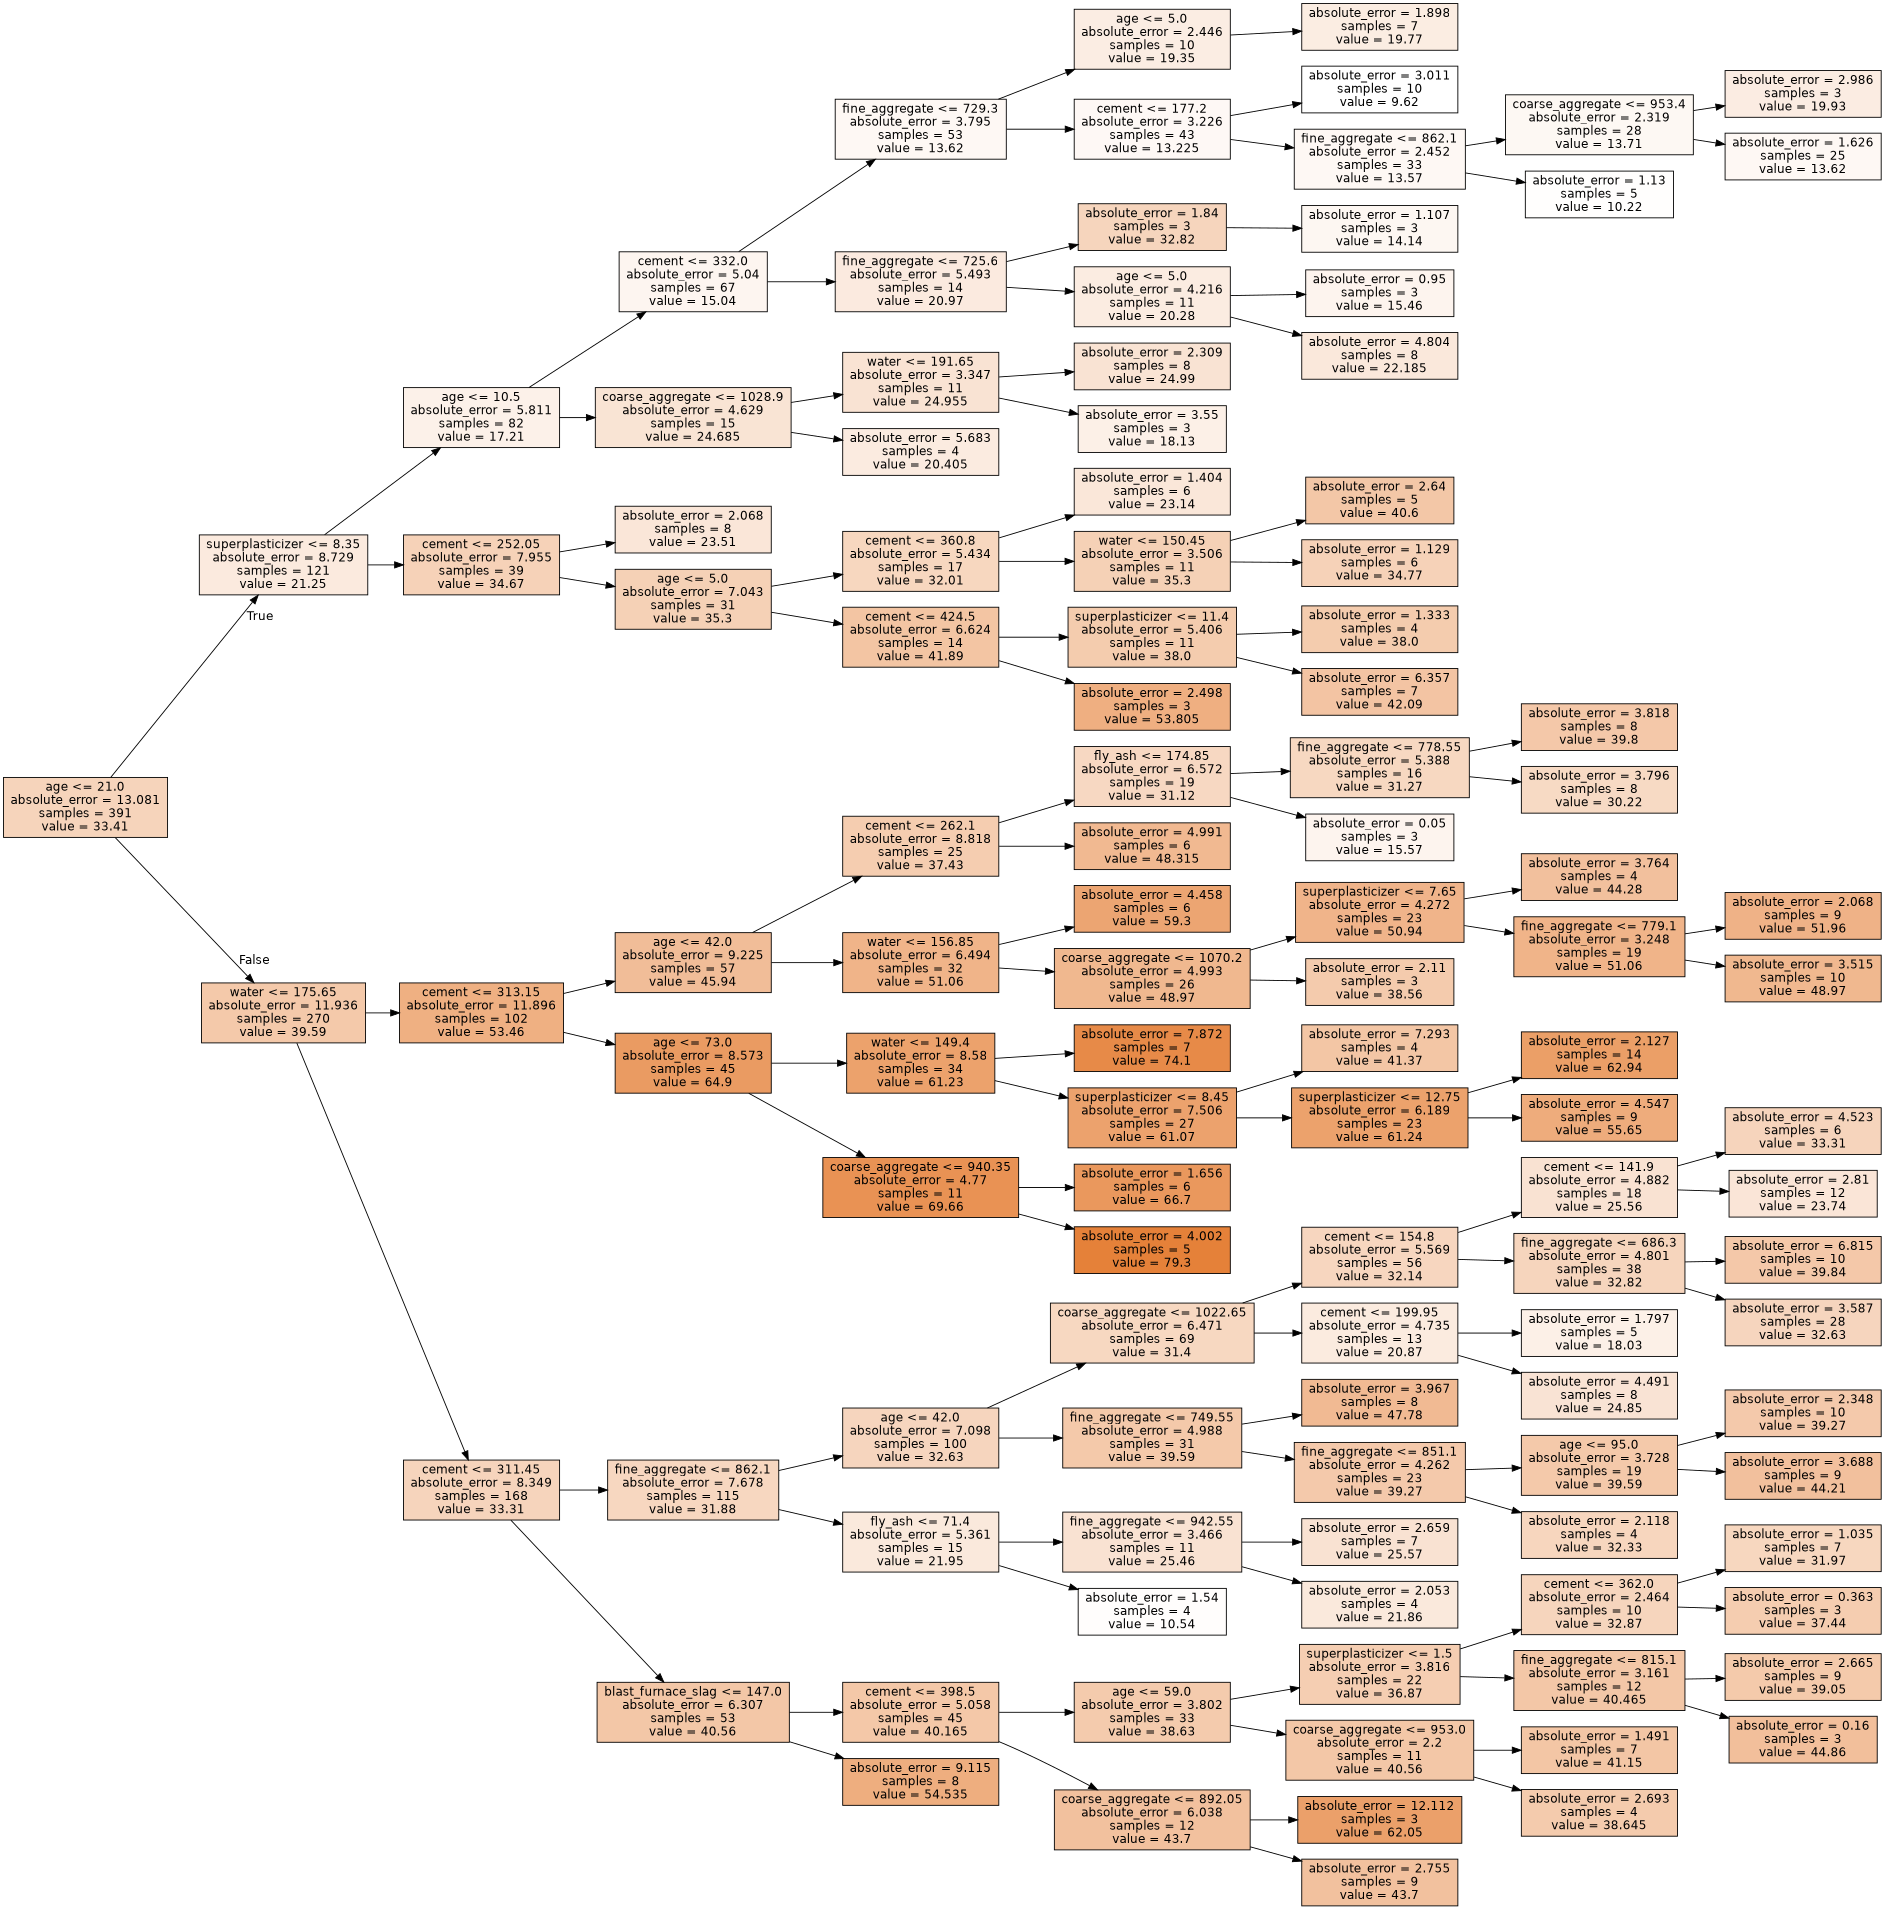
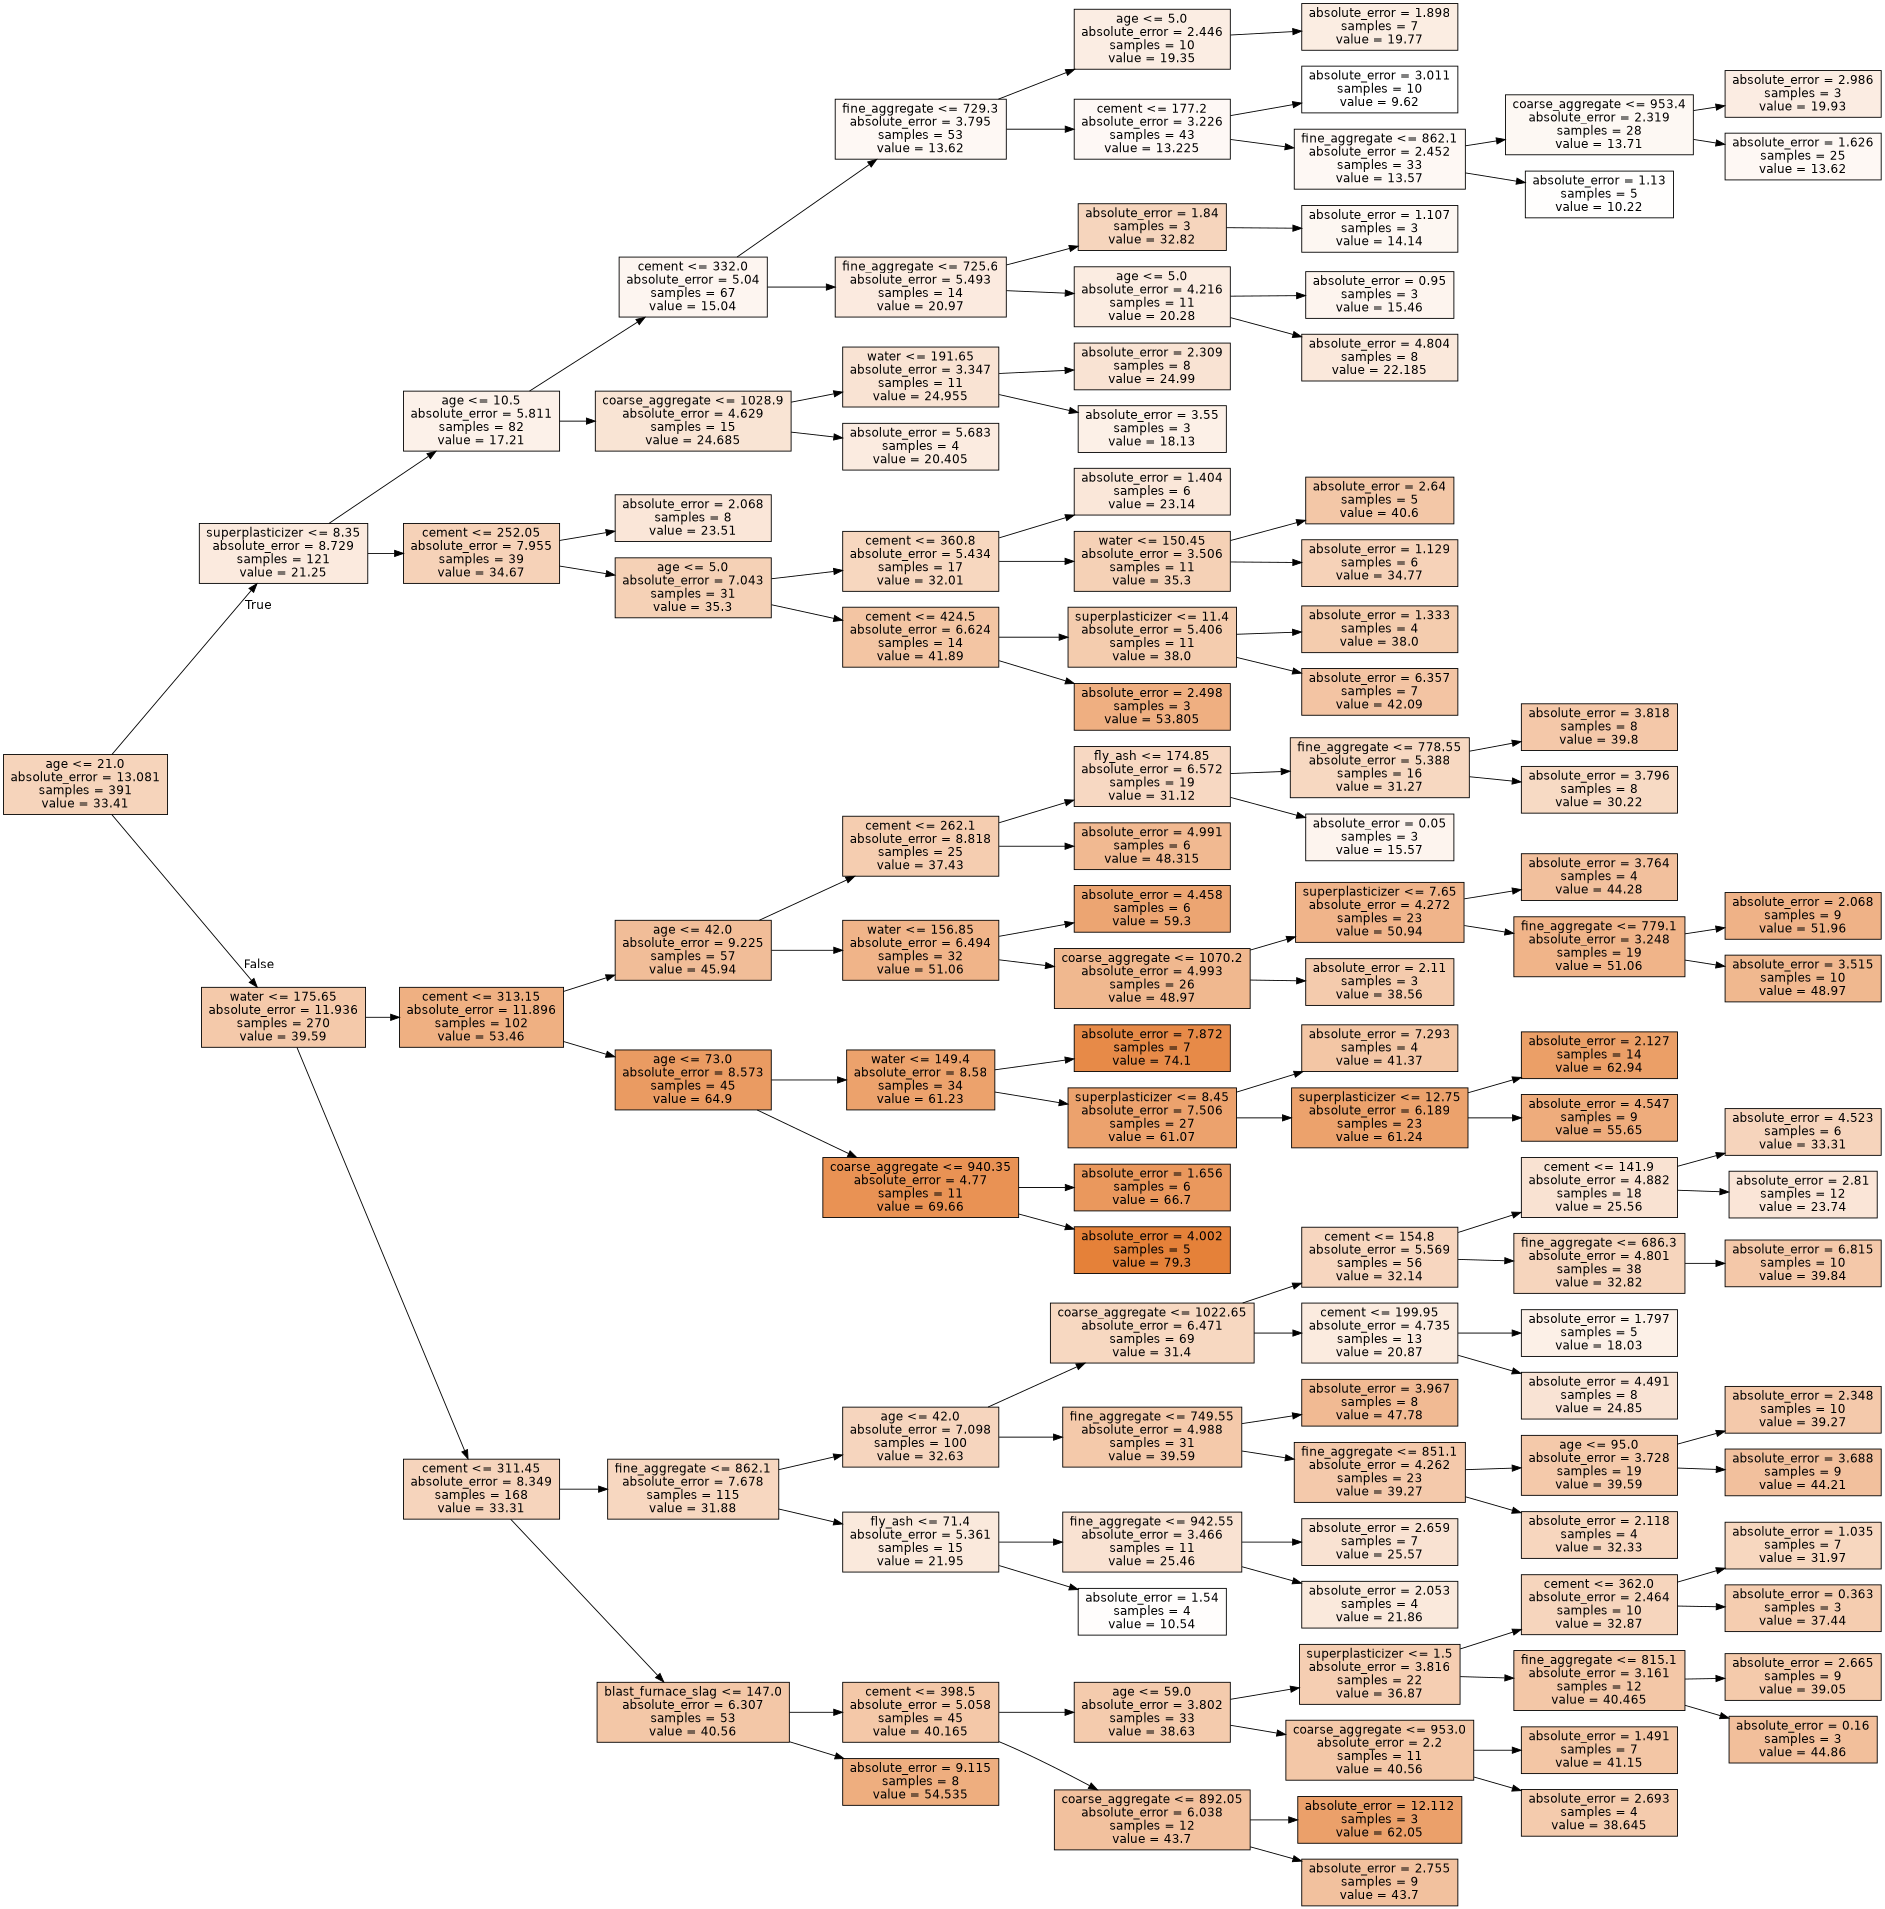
node "absolute_error = 3.587 samples = 28 value = 32.63": removed
